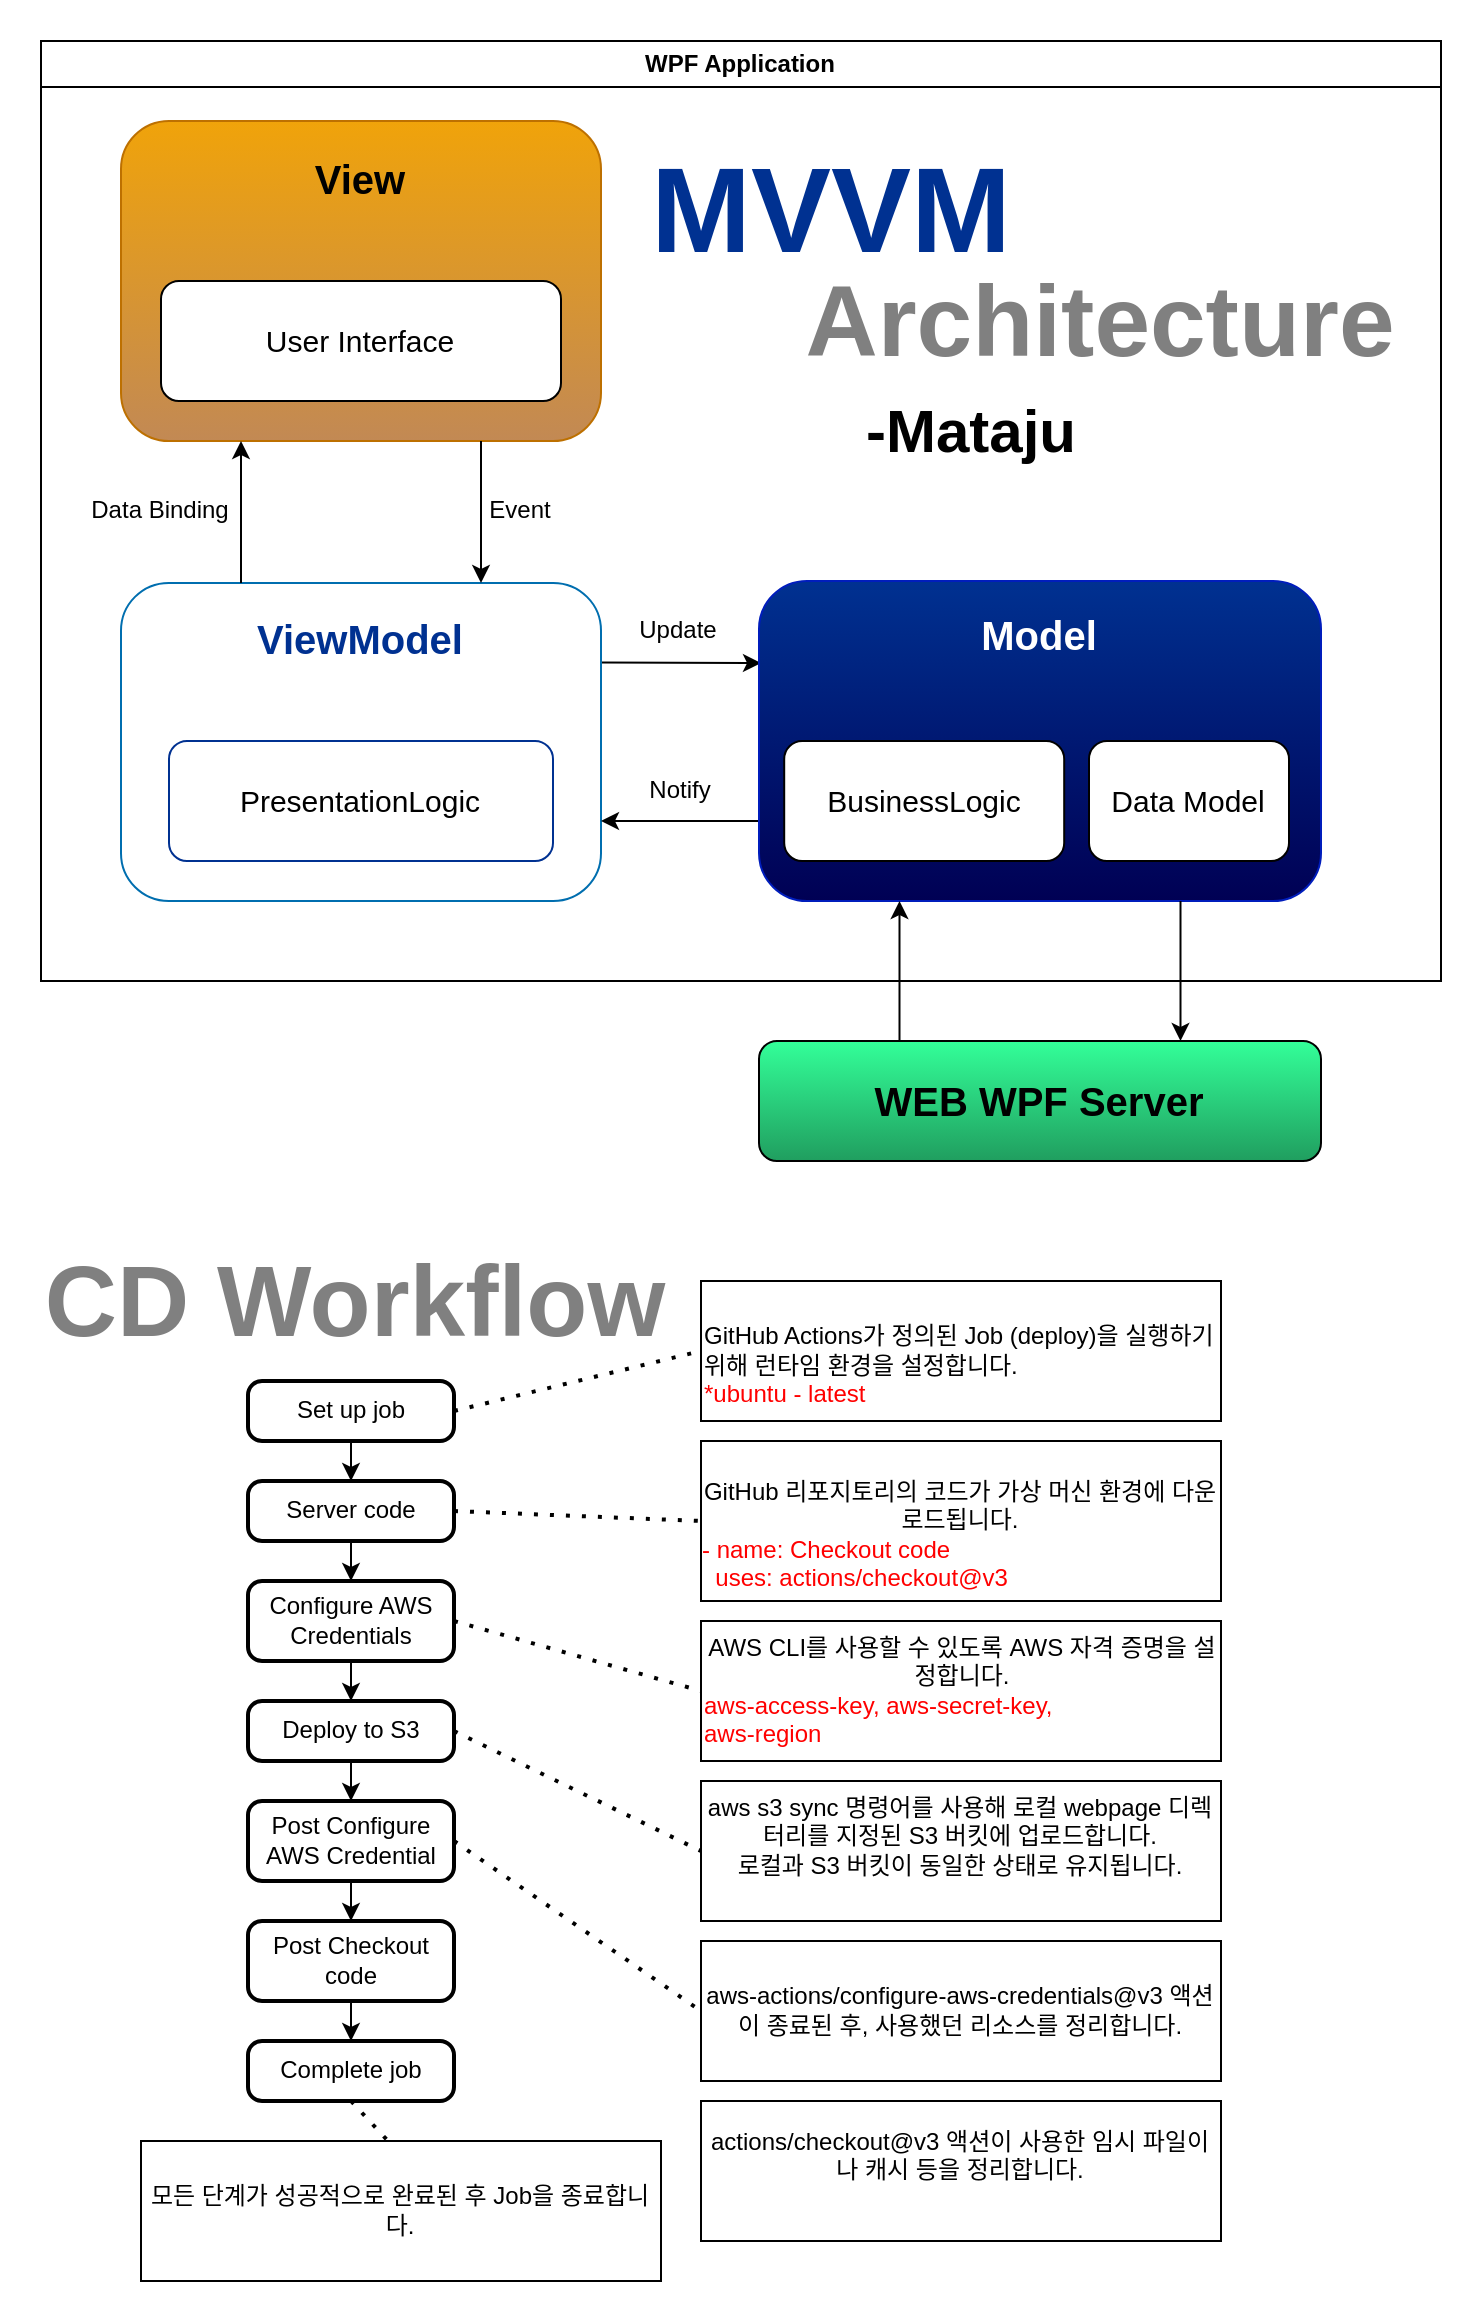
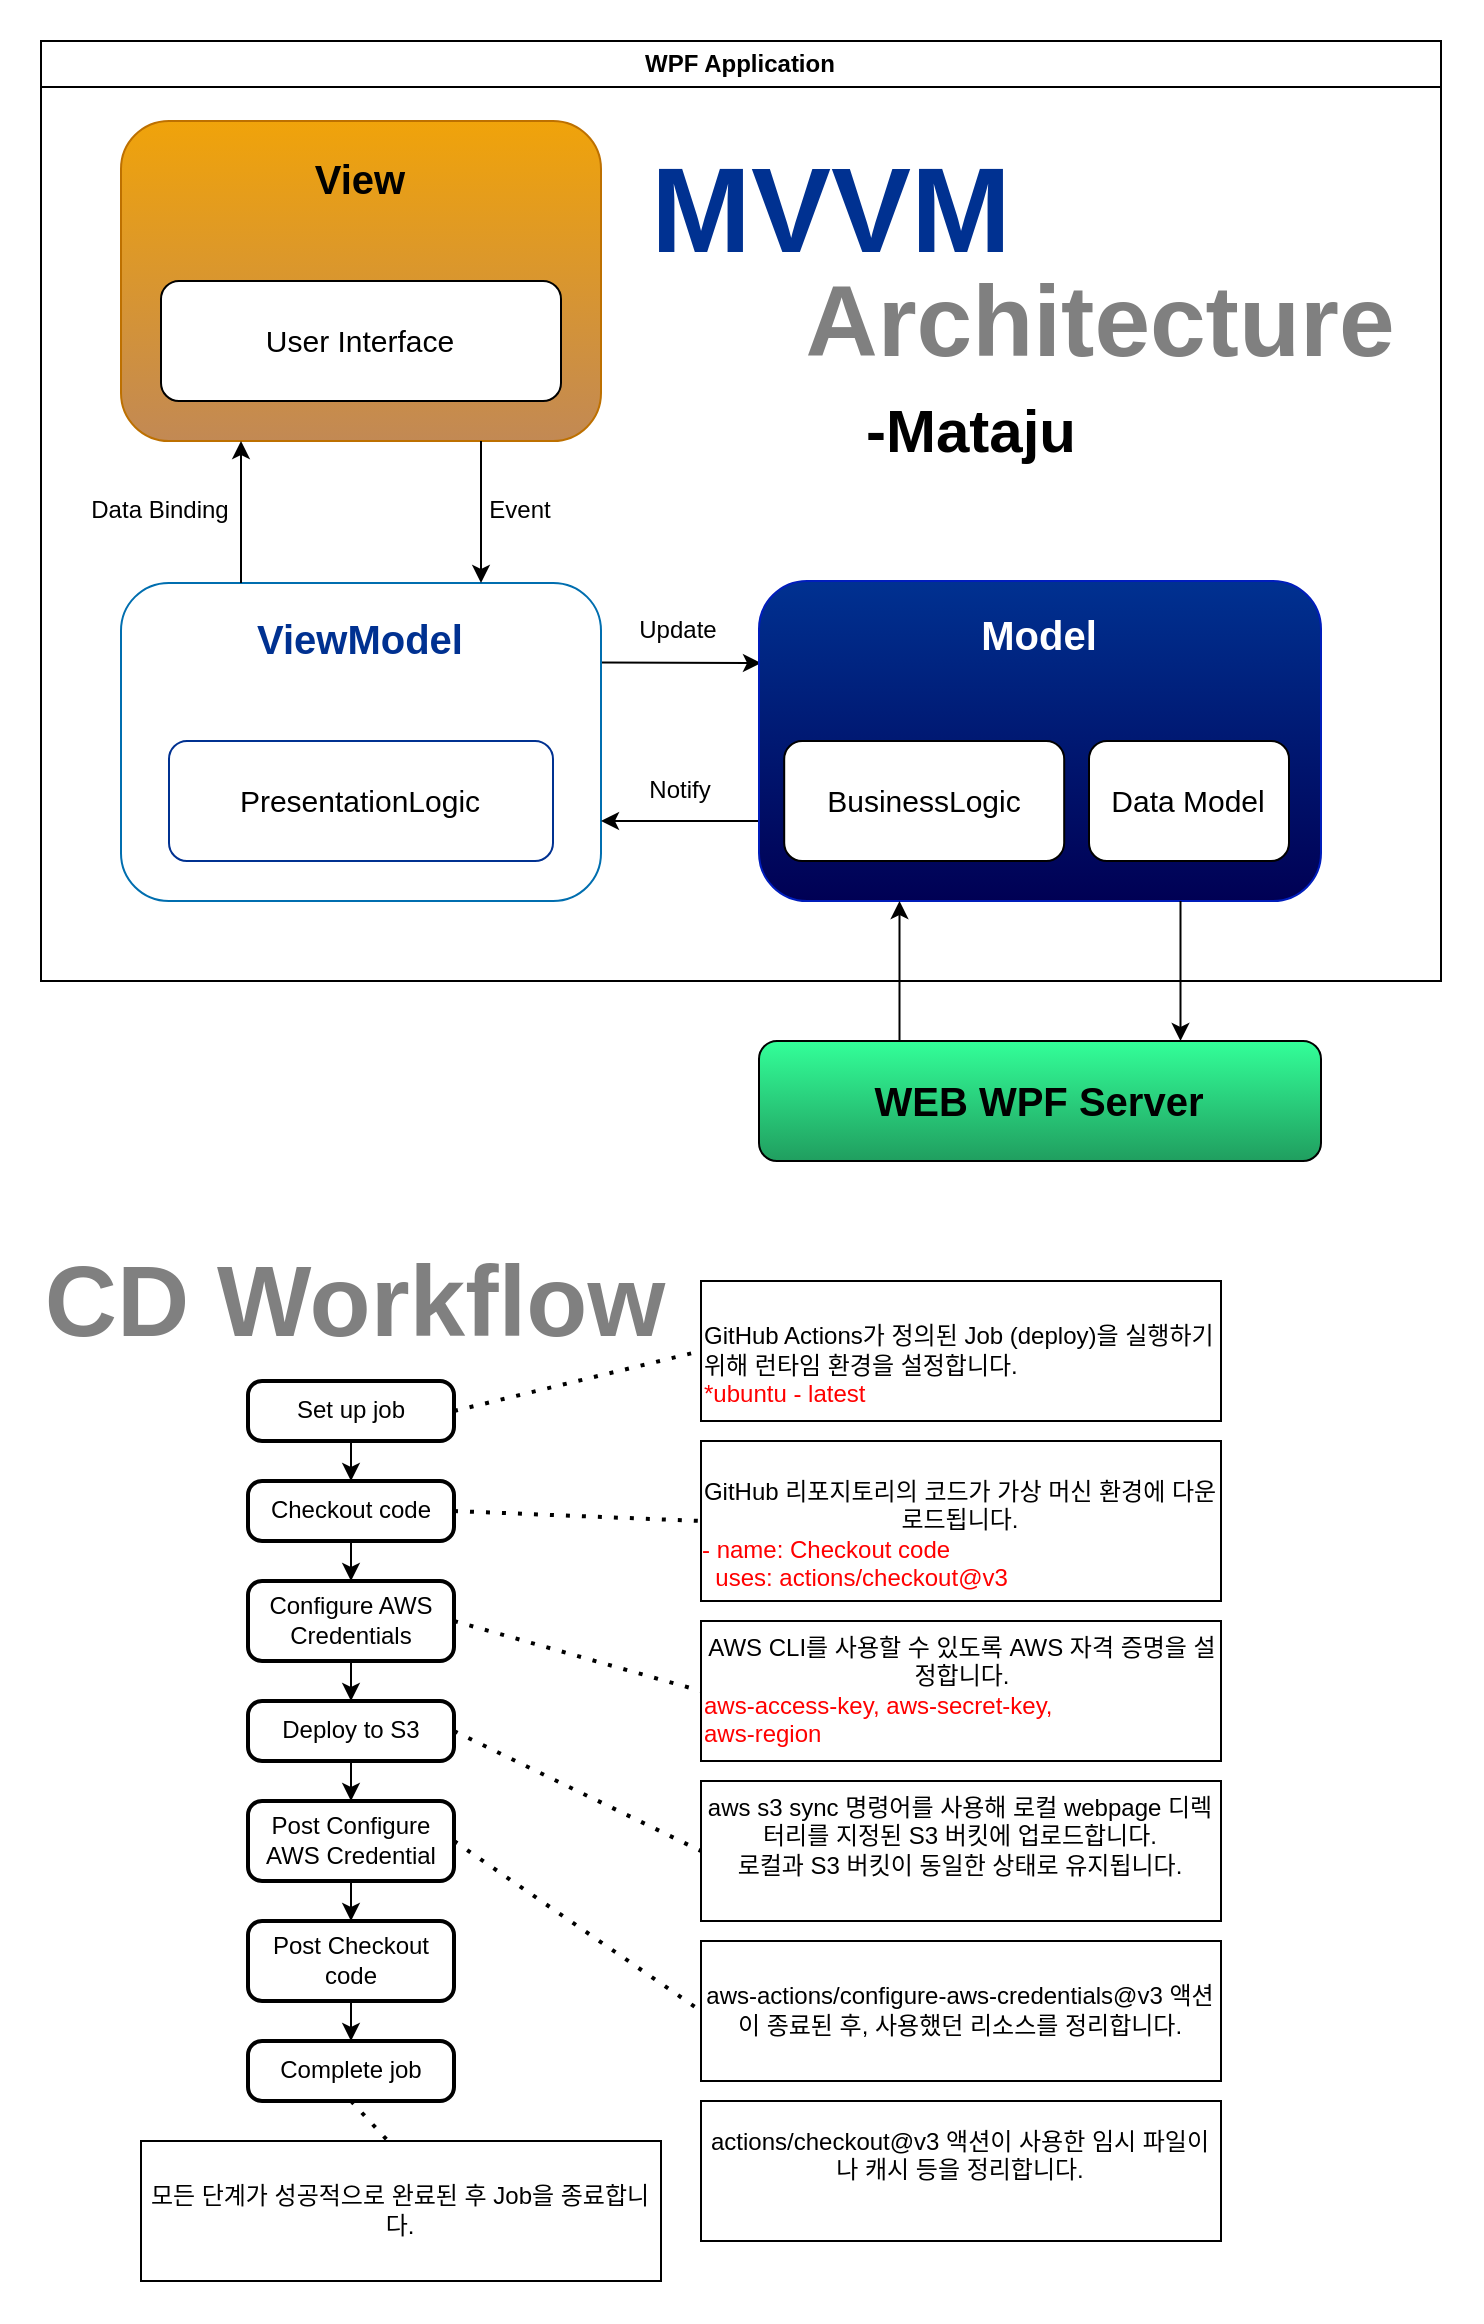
node "Server code": label "Server code" -> "Checkout code"
